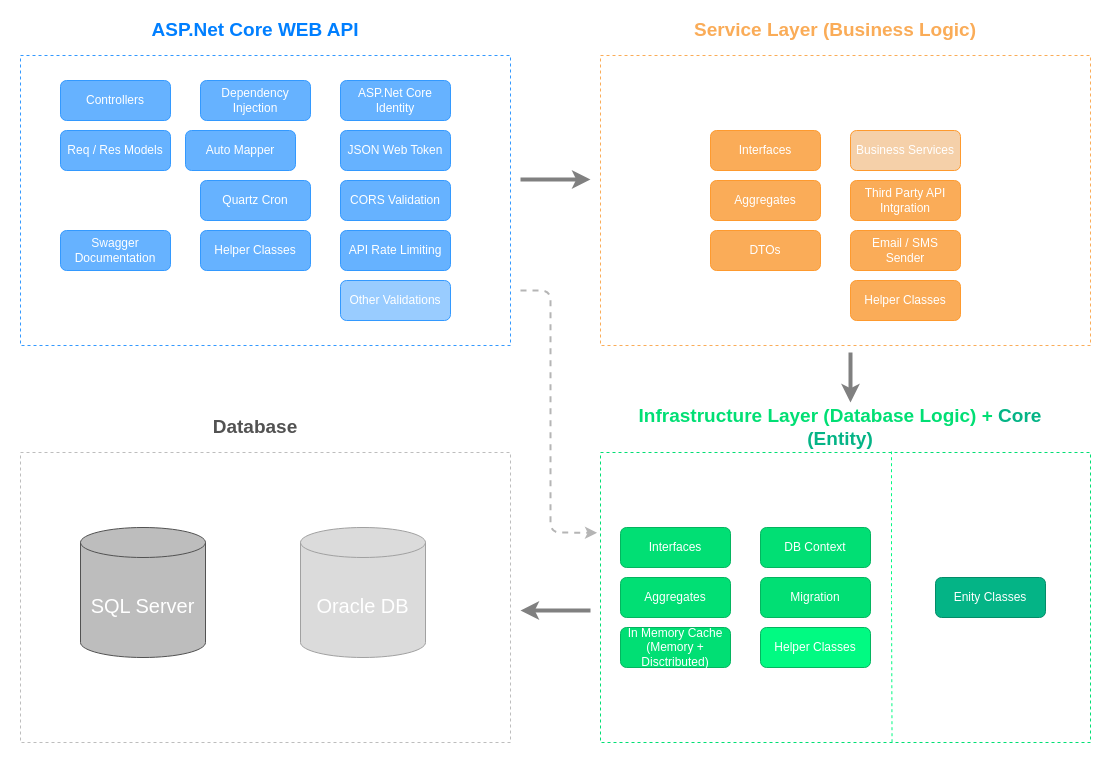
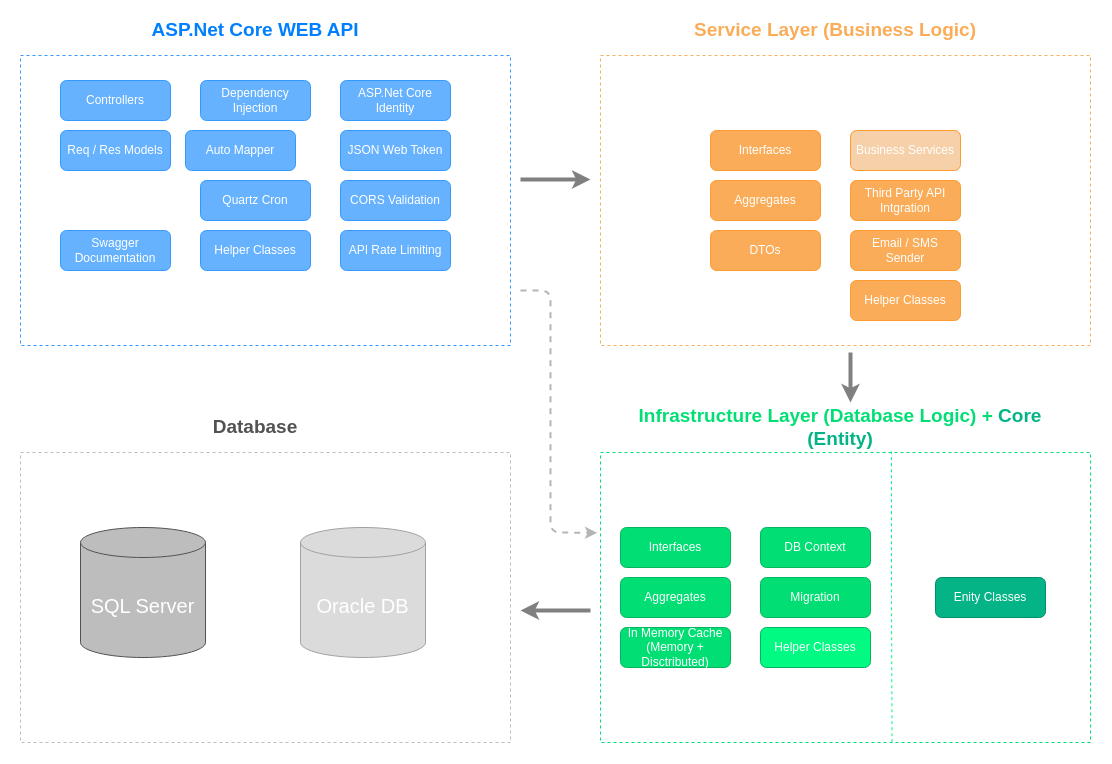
node "Other Validations": removed
